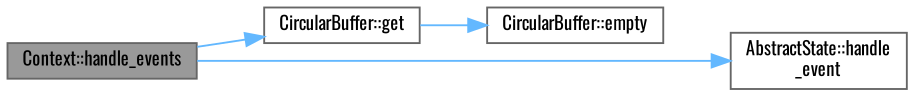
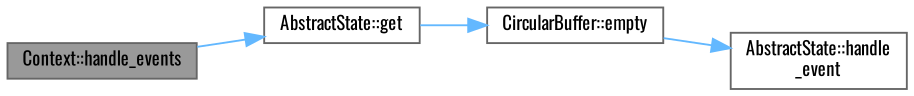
node "CircularBuffer::get": label "CircularBuffer::get" -> "AbstractState::get"
edge "Context::handle_events" -> "AbstractState::handle _event": now "CircularBuffer::empty" -> "AbstractState::handle _event"
